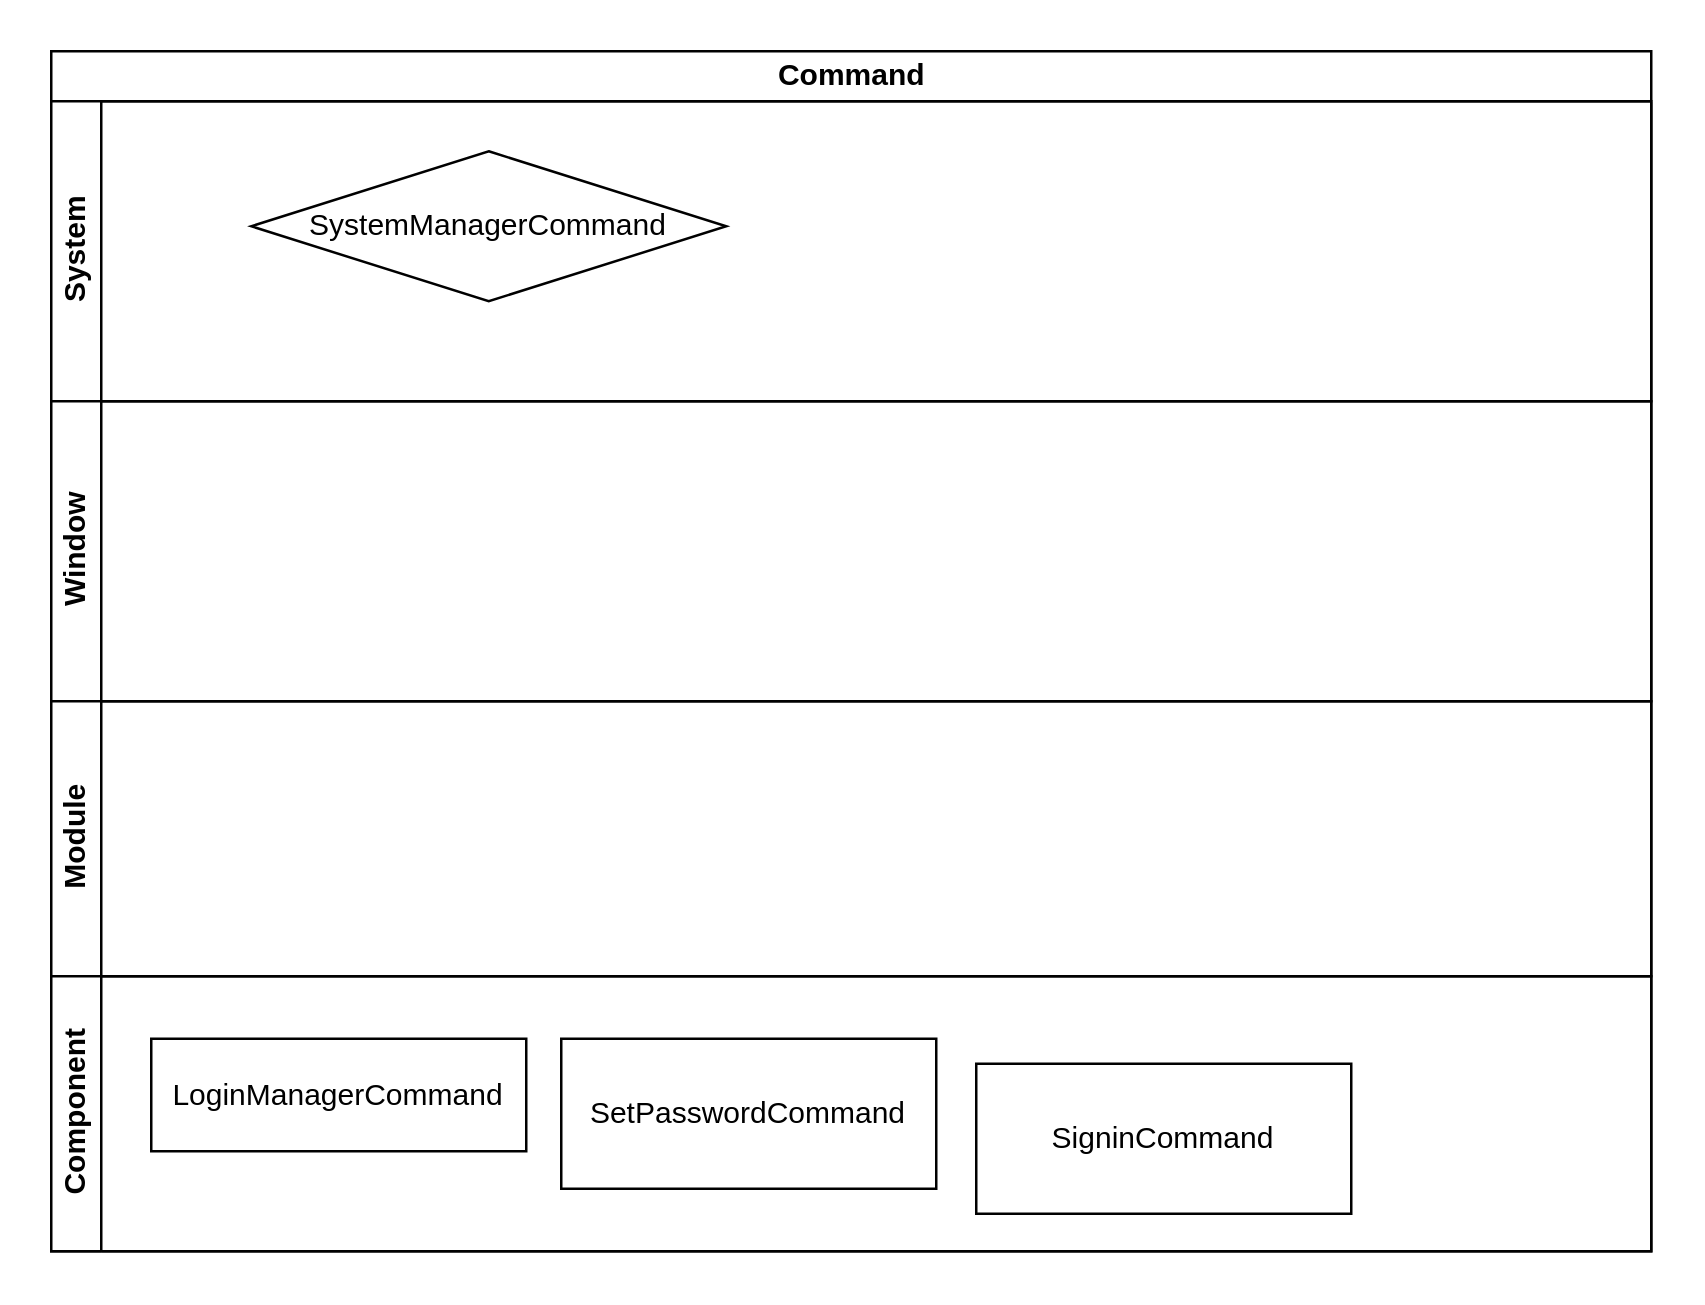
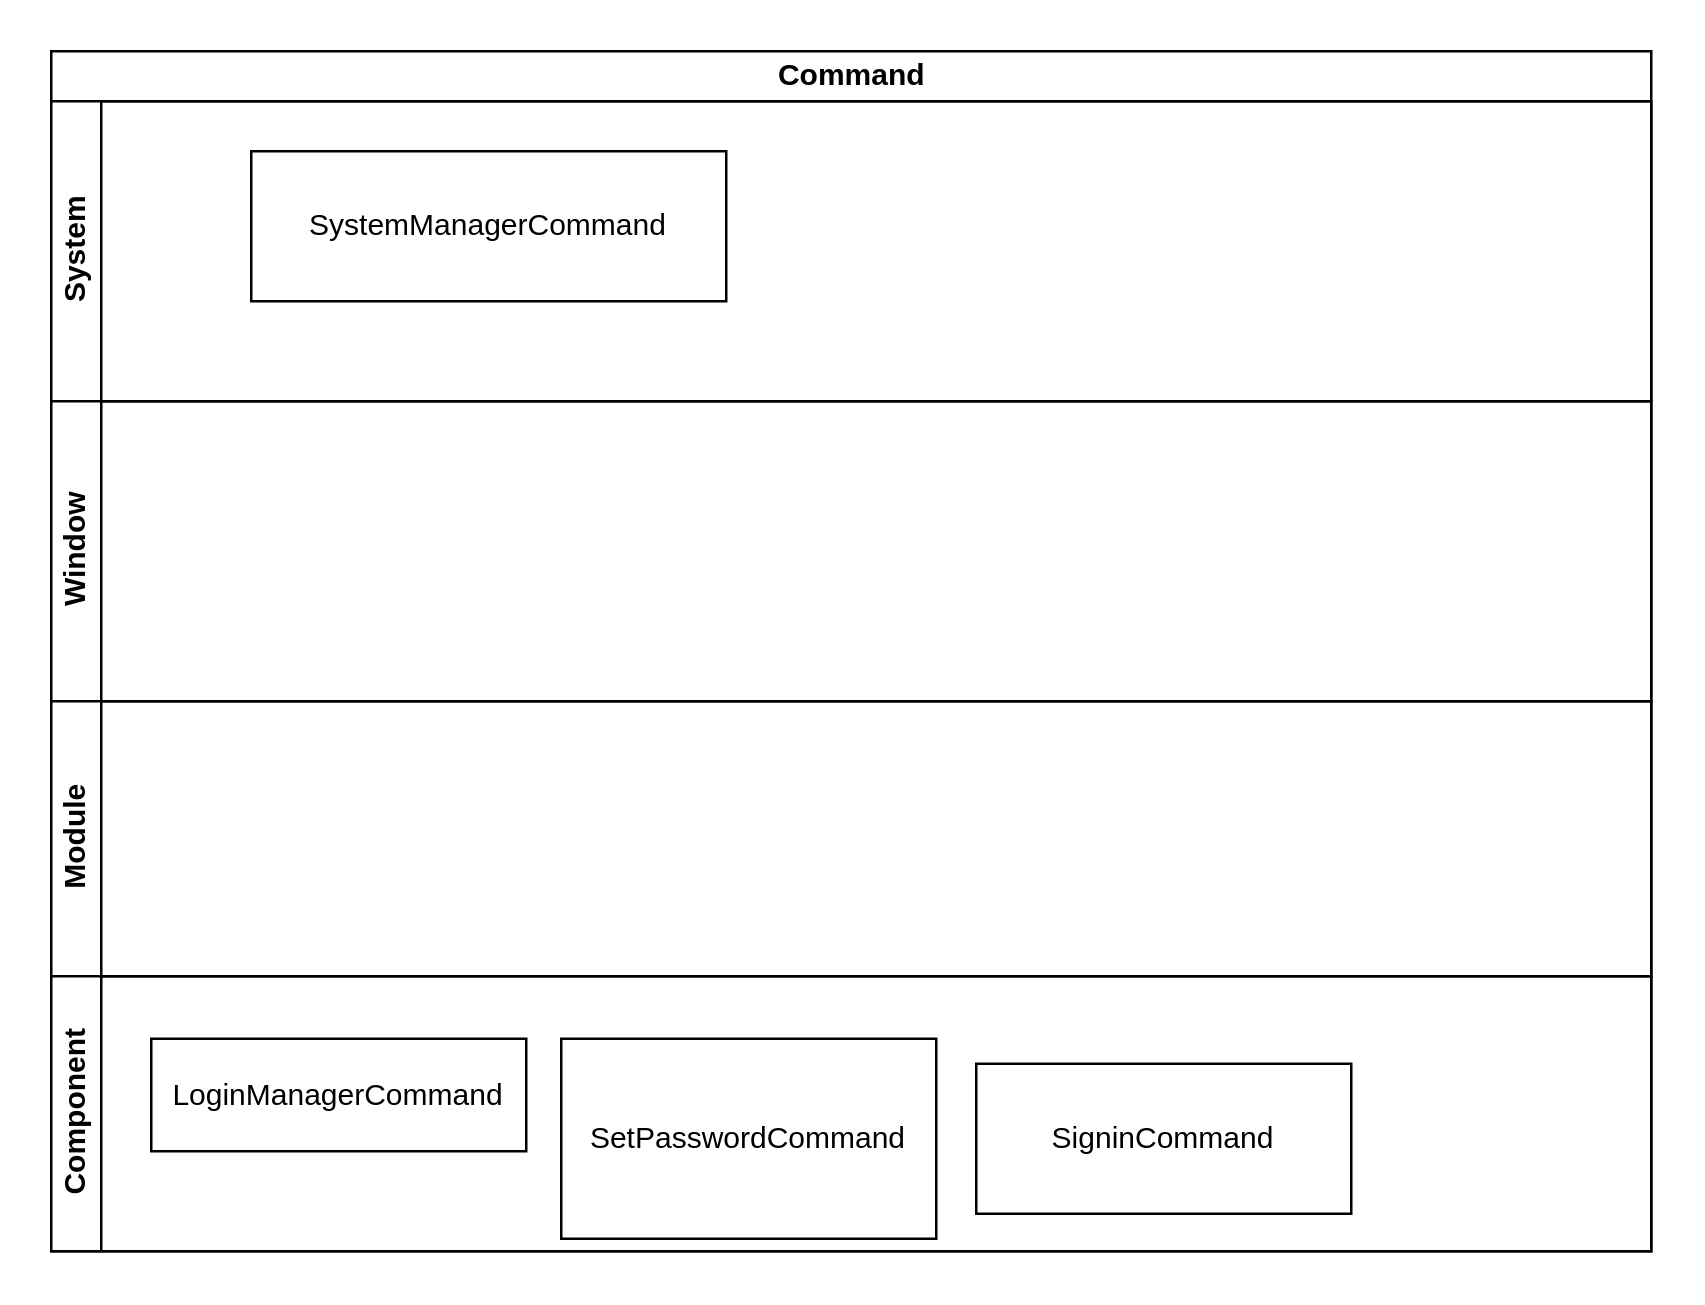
node "SystemManagerCommand": shape diamond -> rectangle
node "SetPasswordCommand": size 375x150 -> 375x200
